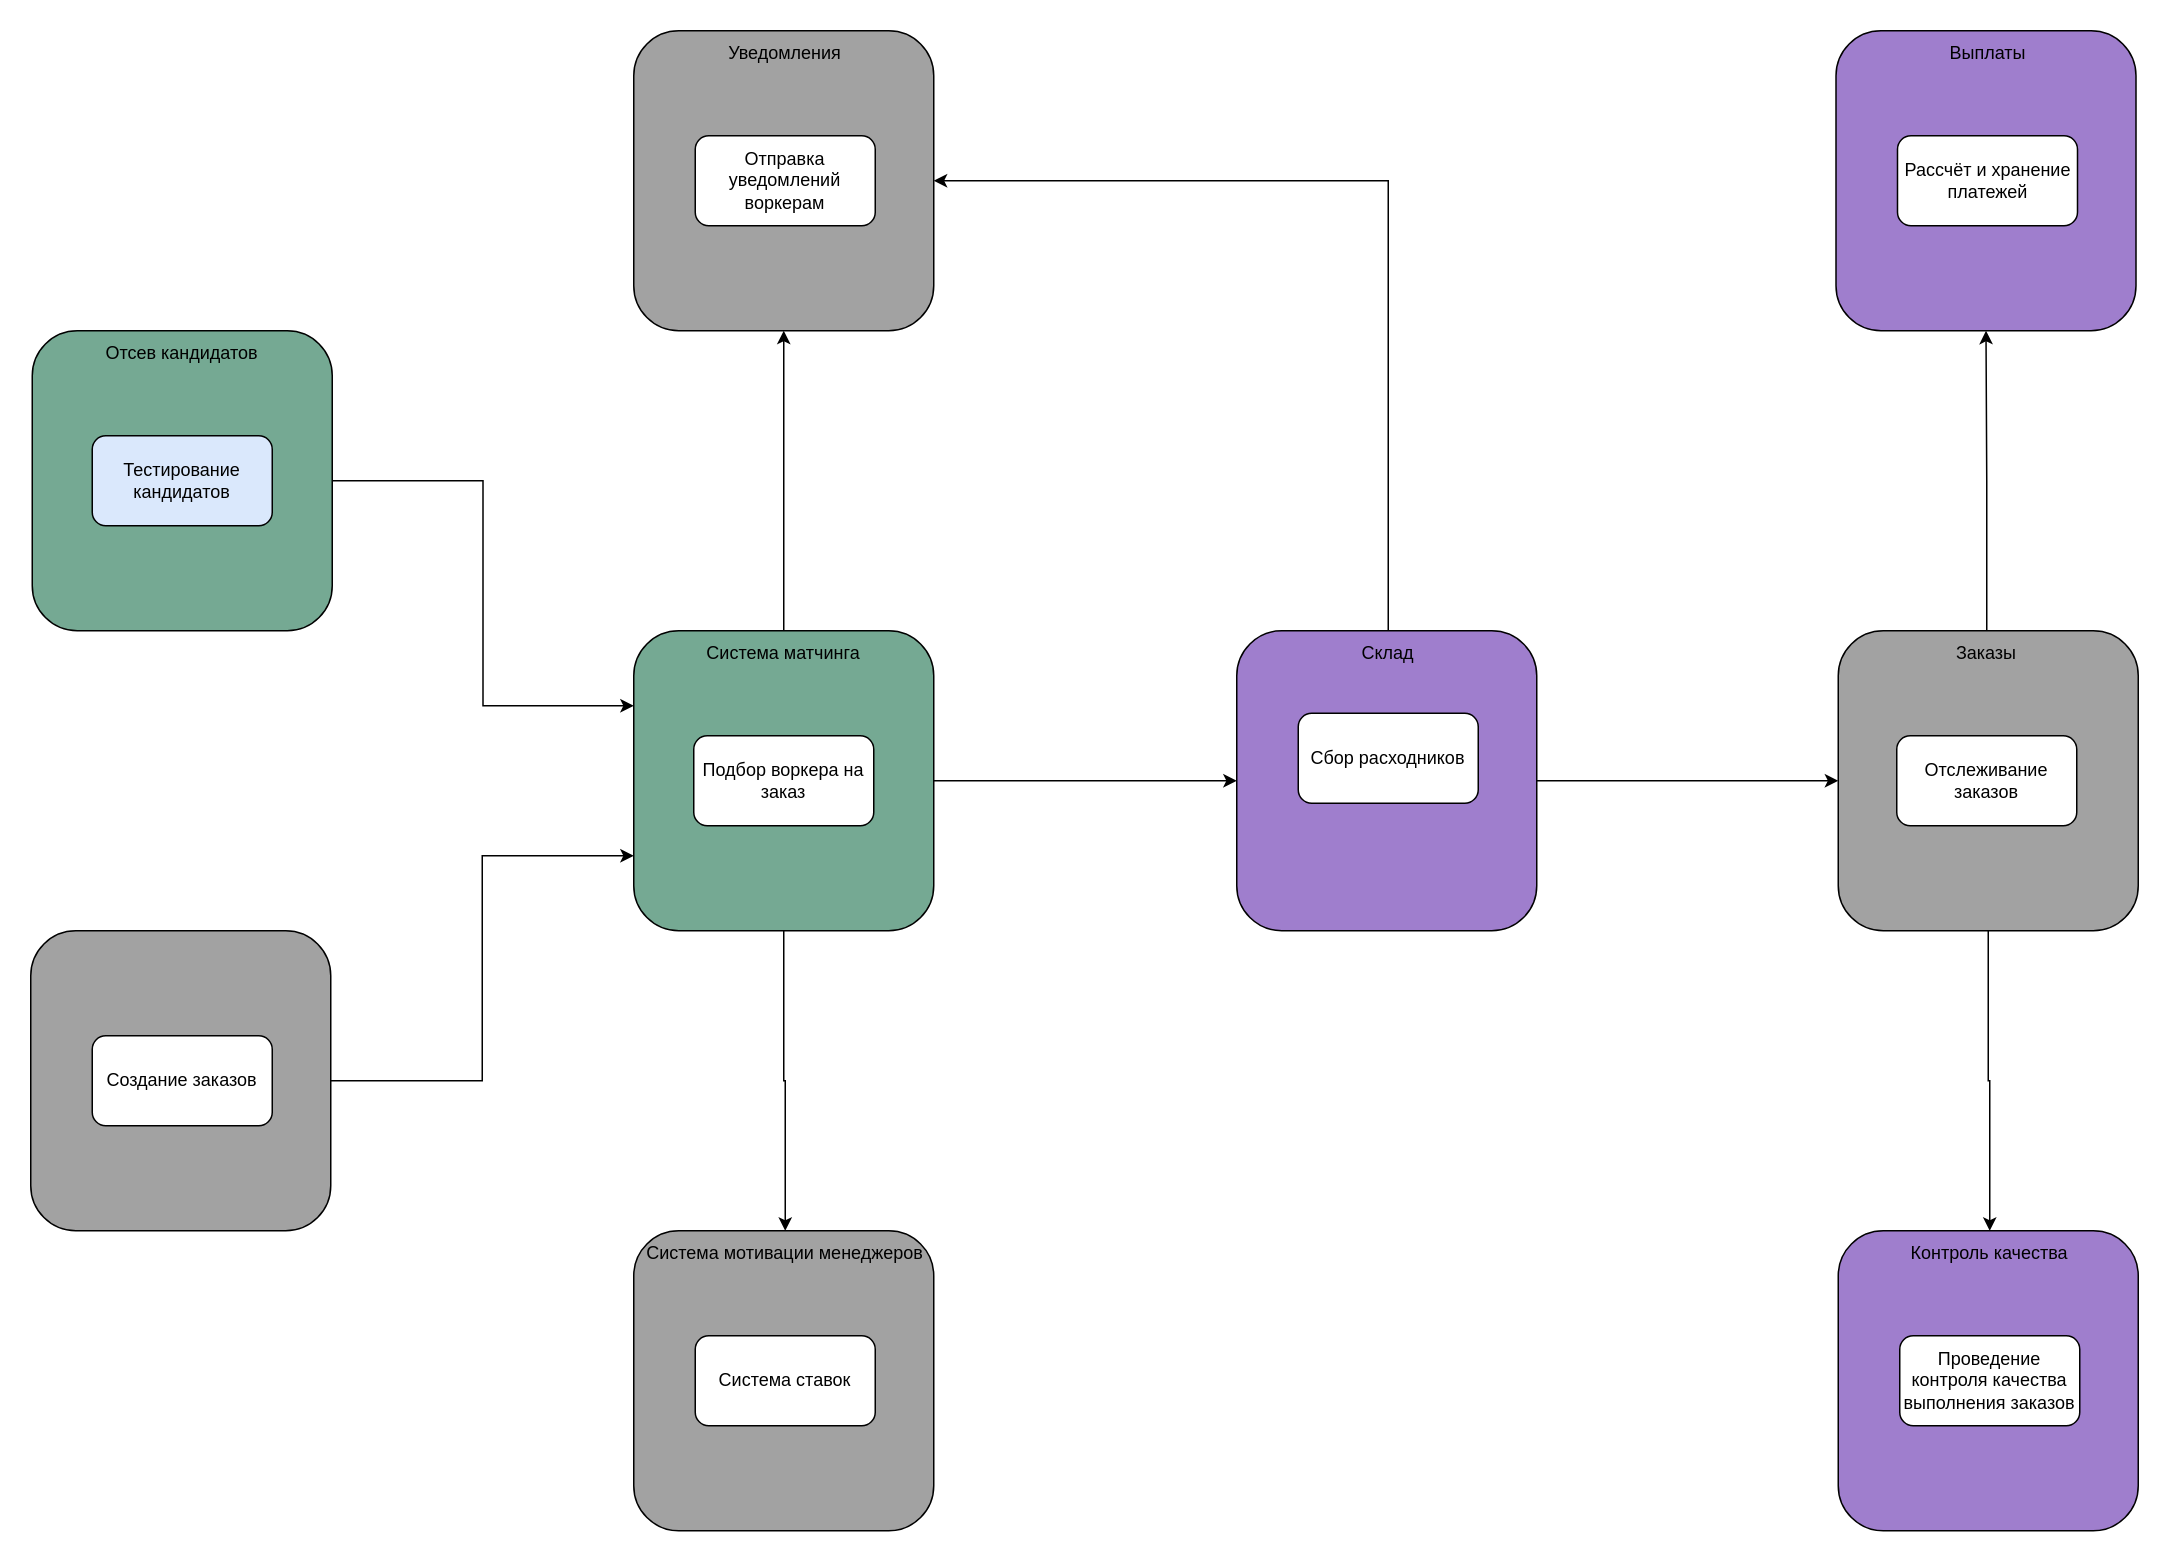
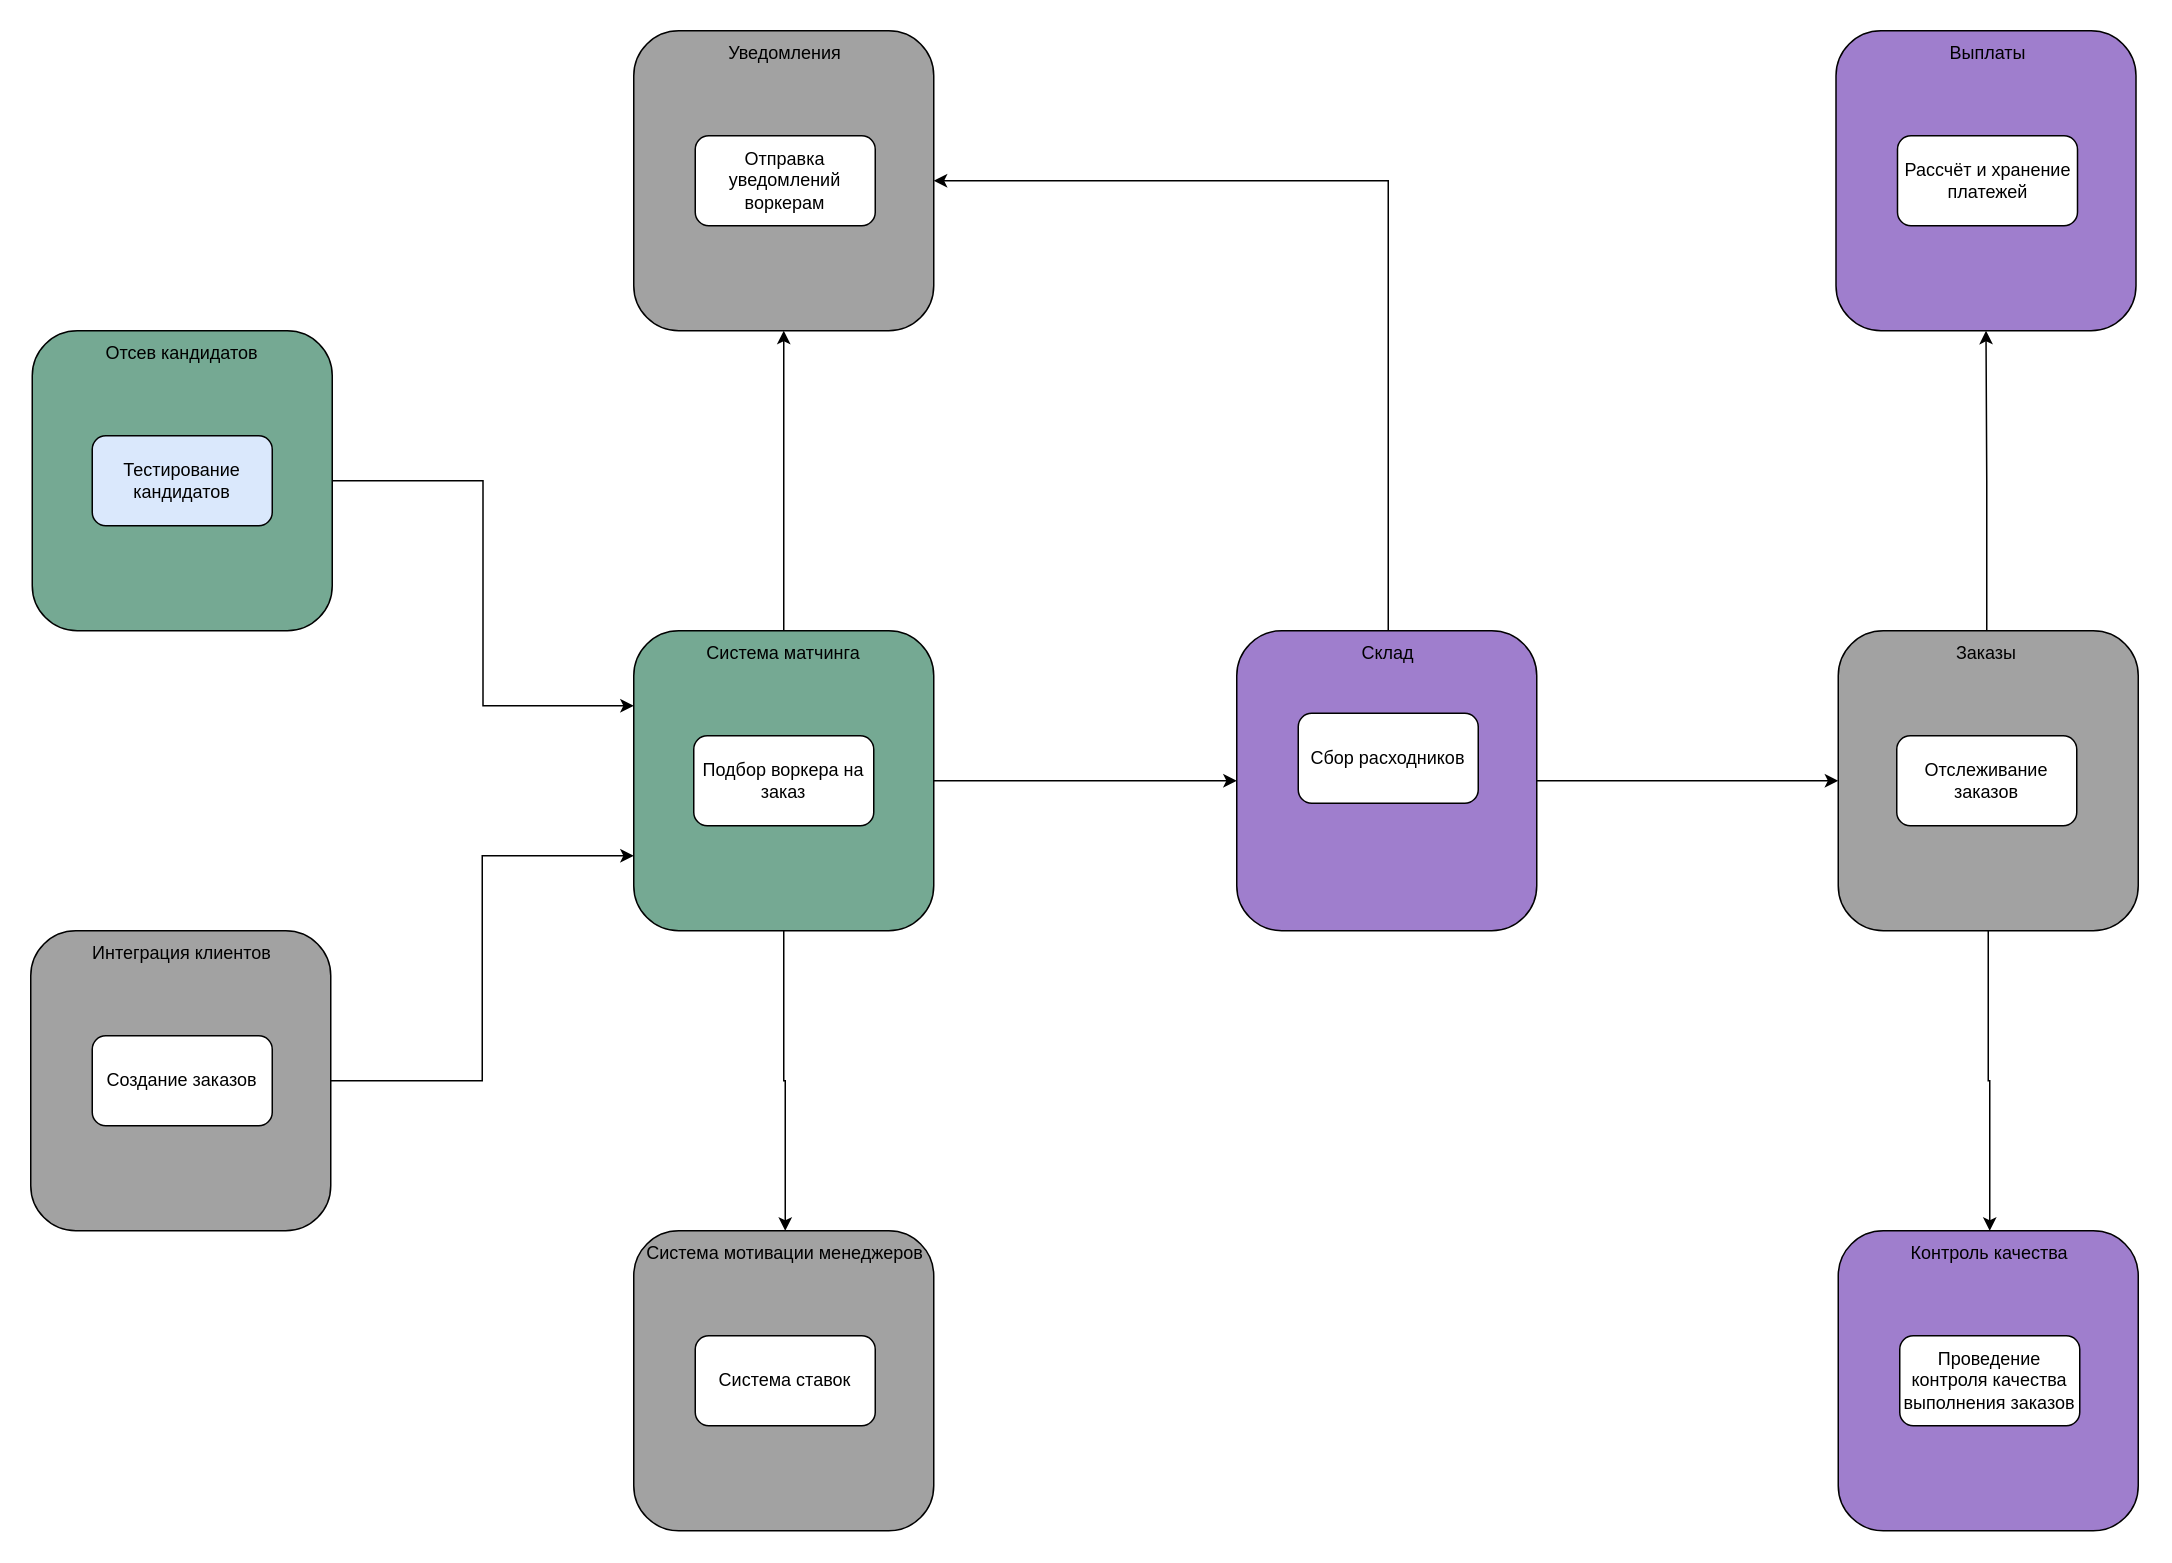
node "Интеграция клиентов": added
